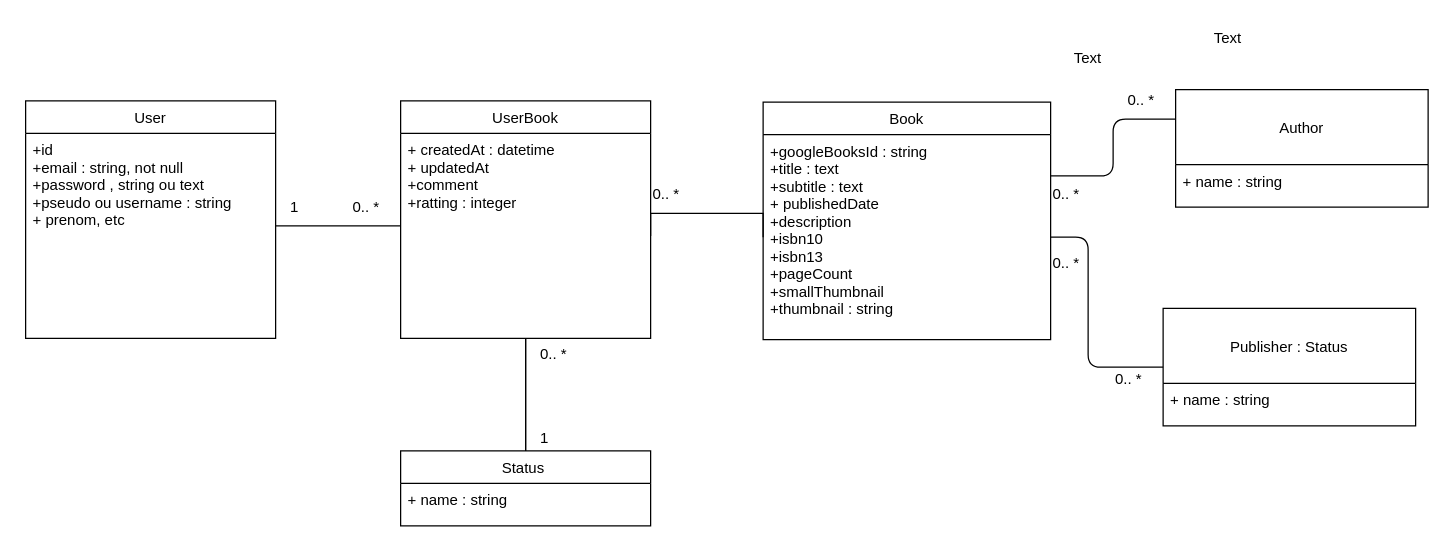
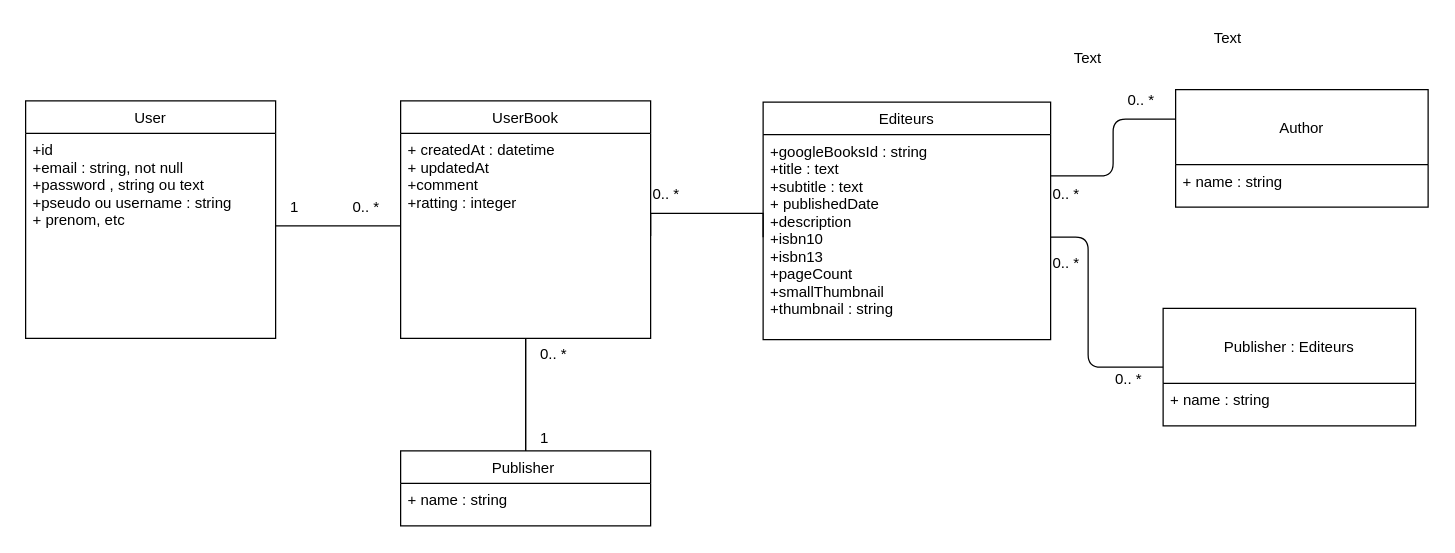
node "Book": label "Book" -> "Editeurs"
node "Publisher : Status": label "Publisher : Status" -> "Publisher : Editeurs"
node "Status": label "Status" -> "Publisher"
